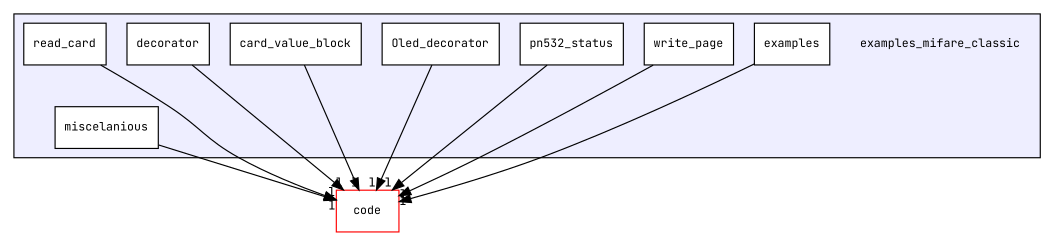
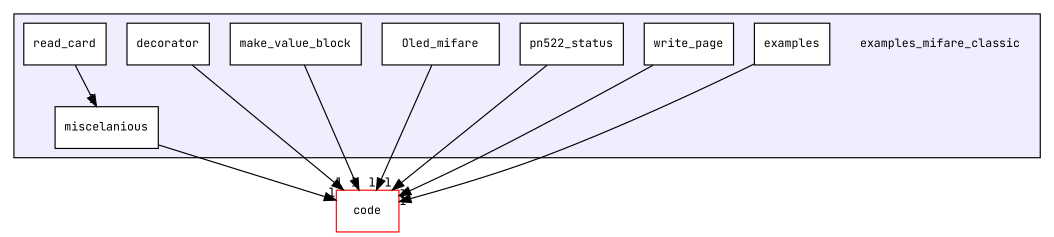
node "card_value_block": label "card_value_block" -> "make_value_block"
node "Oled_decorator": label "Oled_decorator" -> "Oled_mifare"
node "pn532_status": label "pn532_status" -> "pn522_status"
edge "read_card" -> "code": now "read_card" -> "miscelanious"
